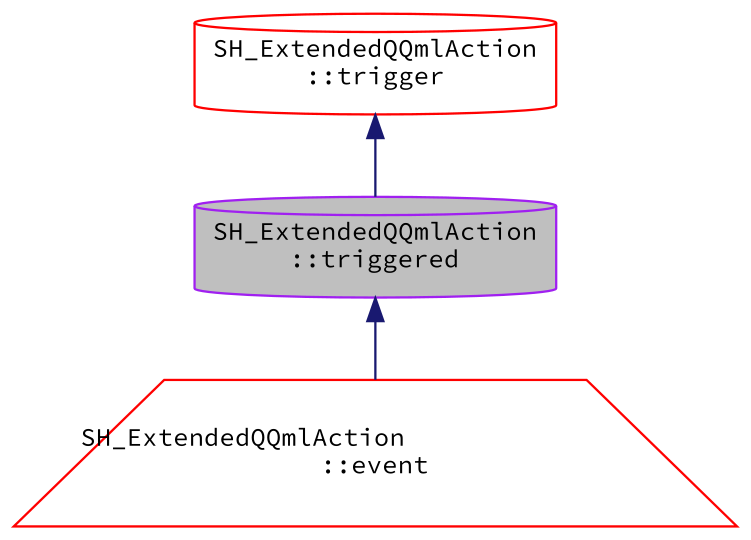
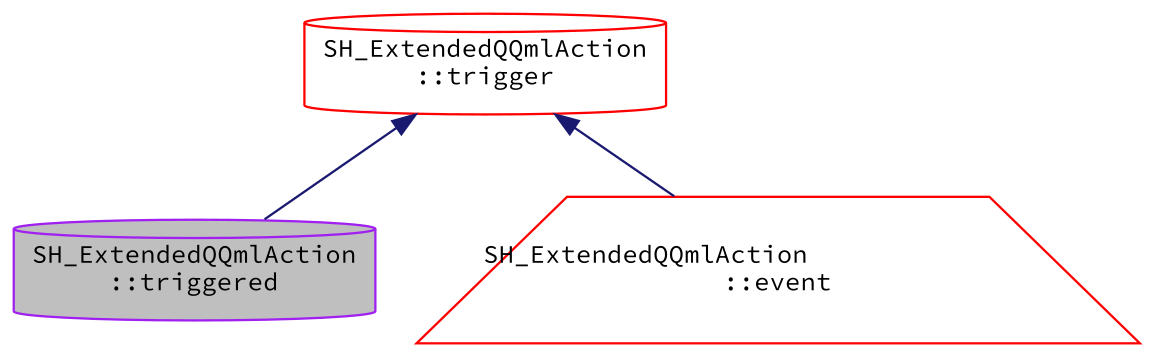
edge "SH_ExtendedQQmlAction ::event" -> "SH_ExtendedQQmlAction ::triggered": now "SH_ExtendedQQmlAction ::event" -> "SH_ExtendedQQmlAction ::trigger"
